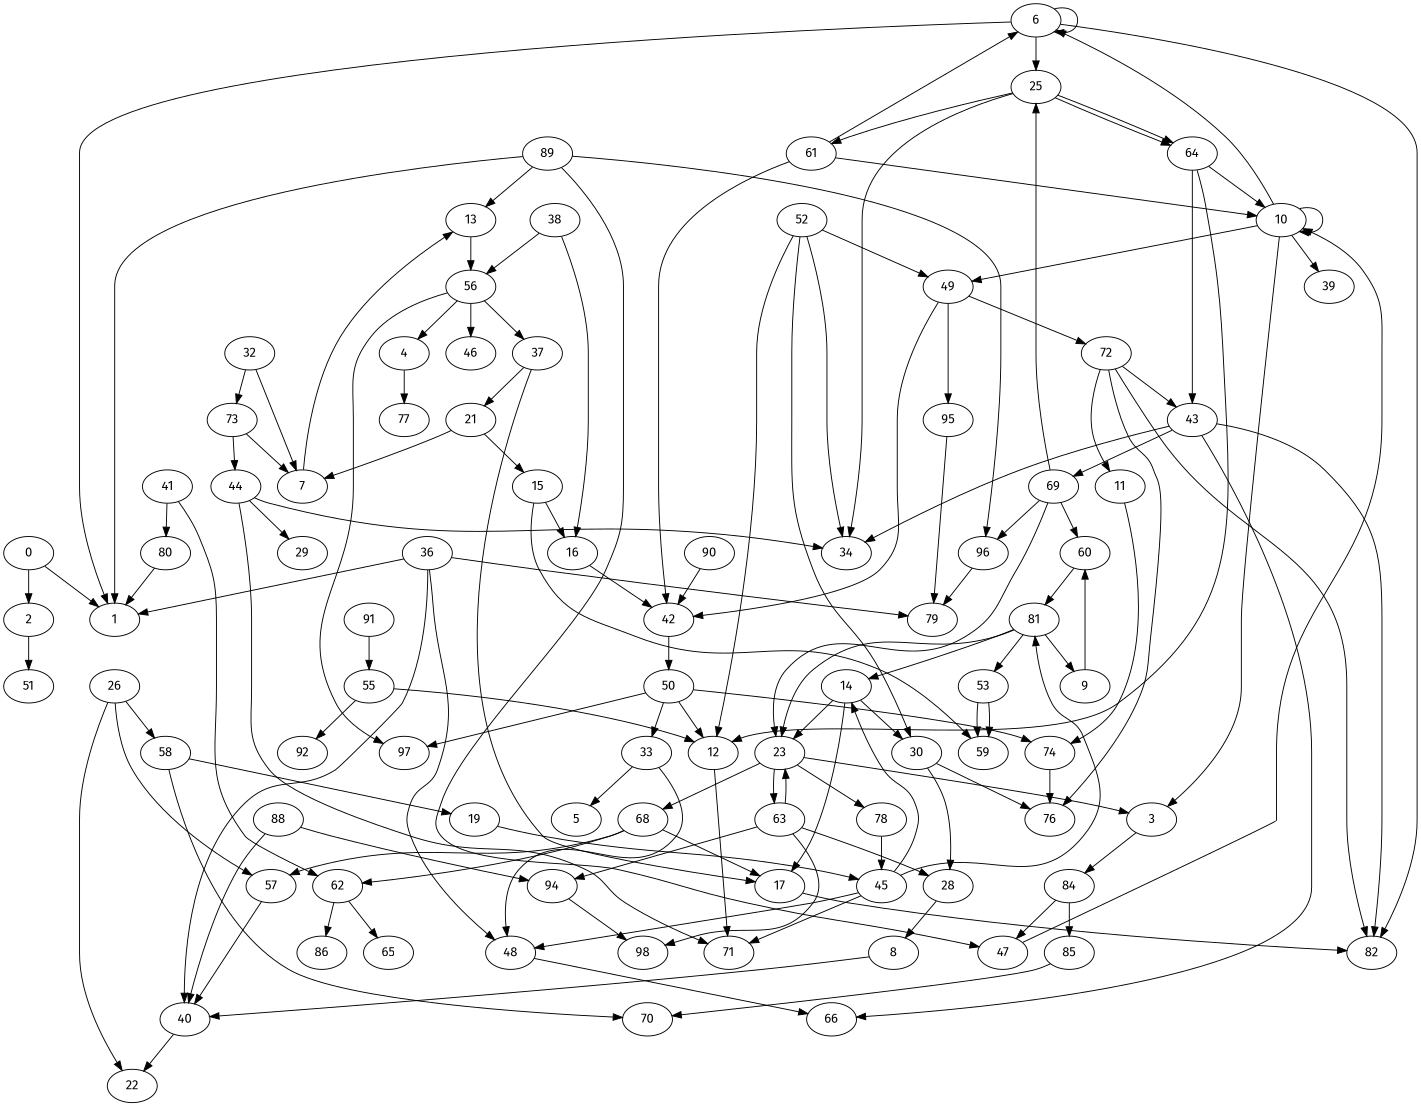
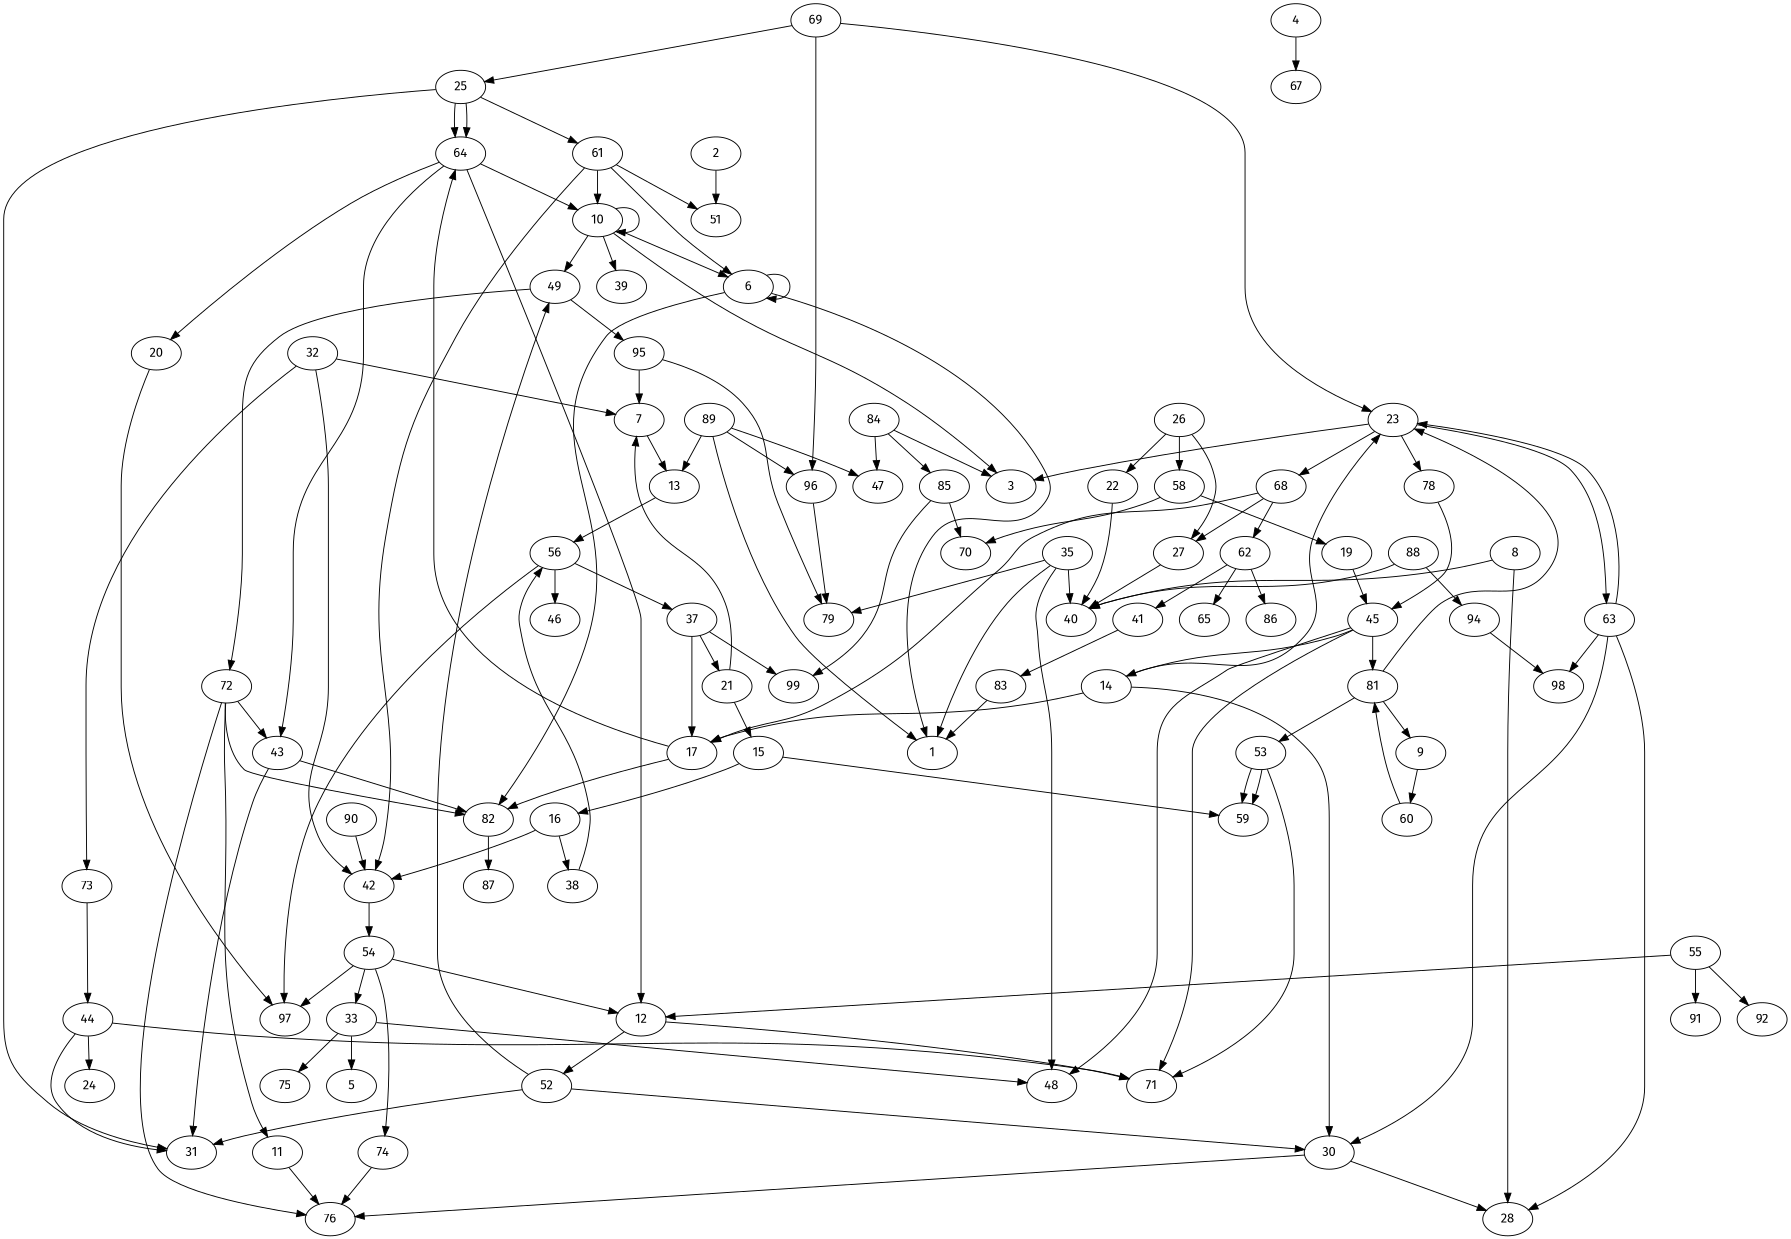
edge "6" -> "25": removed
edge "61" -> "51": added
edge "56" -> "4": removed
node "20": added
edge "38" -> "16": reversed
node "77": label "77" -> "67"
edge "73" -> "7": now "95" -> "7"
edge "43" -> "69": removed
edge "52" -> "12": reversed
edge "49" -> "42": now "32" -> "42"
edge "69" -> "60": removed
edge "17" -> "64": added
node "0": removed
node "80": label "80" -> "83"
node "29": label "29" -> "24"
node "36": label "36" -> "35"
node "34": label "34" -> "31"
edge "11" -> "74": now "11" -> "76"
edge "91" -> "55": reversed
edge "81" -> "14": removed
edge "47" -> "10": removed
node "50": label "50" -> "54"
node "99": added
edge "41" -> "62": reversed
edge "63" -> "94": now "63" -> "30"
edge "3" -> "84": reversed
node "57": label "57" -> "27"
node "87": added
edge "28" -> "8": reversed
edge "53" -> "71": added
node "66": removed
edge "40" -> "22": reversed
node "75": added
